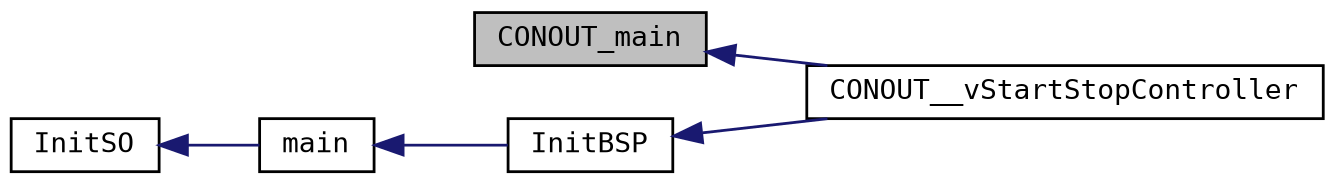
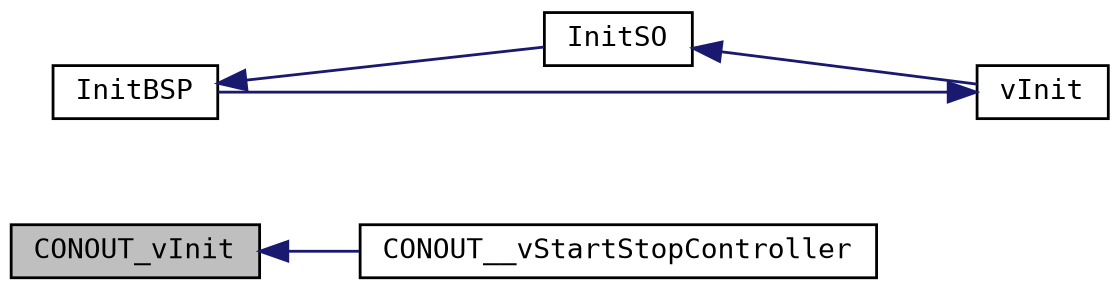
node "CONOUT_main": label "CONOUT_main" -> "CONOUT_vInit"
edge "CONOUT__vStartStopController" -> "InitBSP": now "InitSO" -> "InitBSP"
node "main": label "main" -> "vInit"
